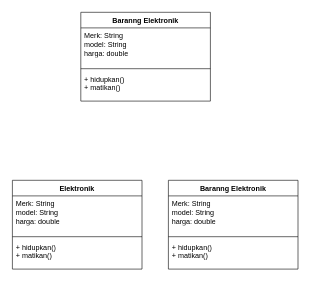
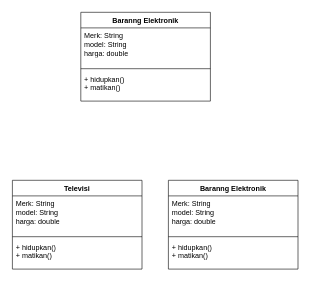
node "Elektronik": label "Elektronik" -> "Televisi"
